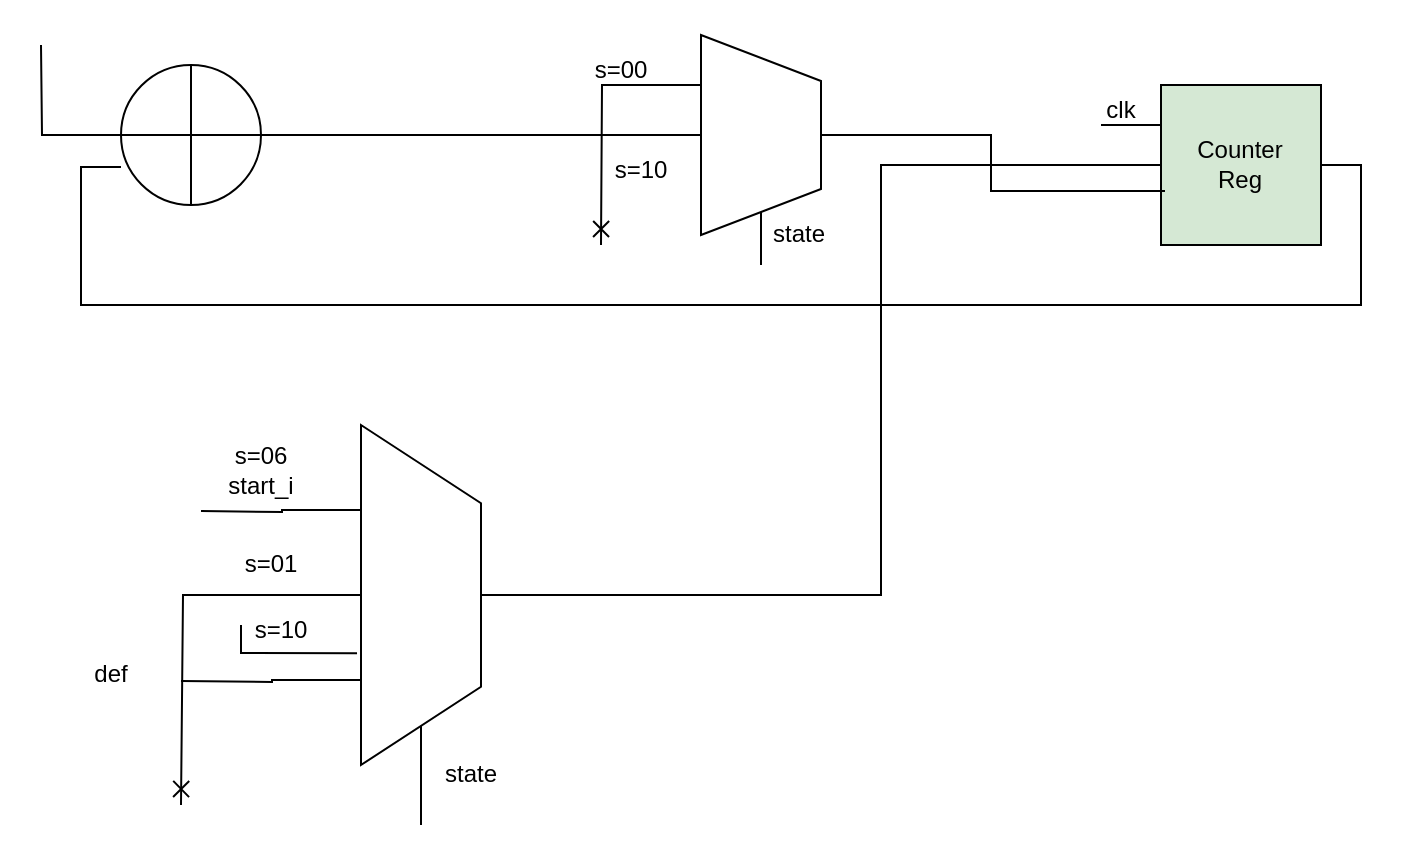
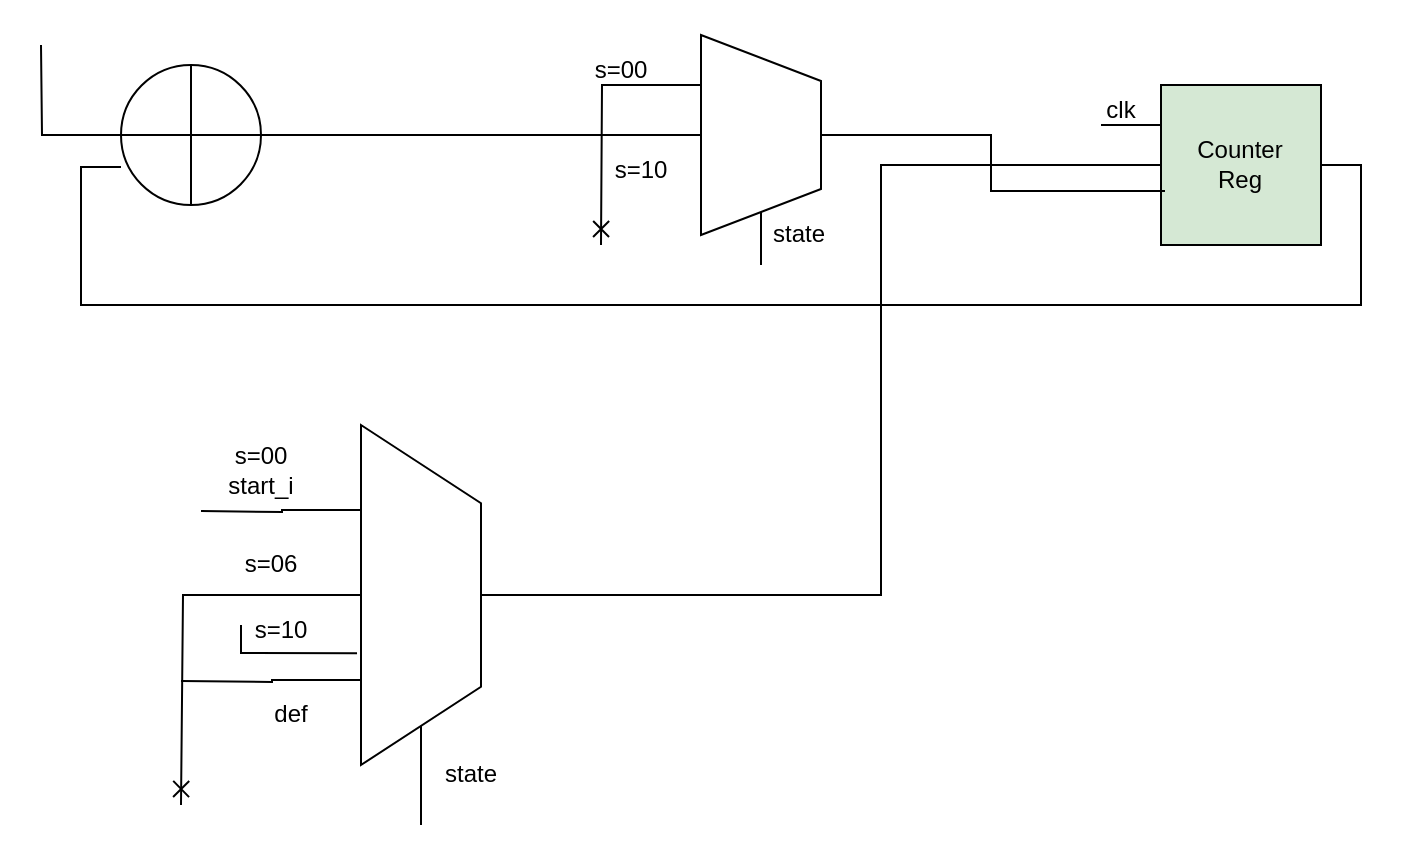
node "s=06 start_i": label "s=06 start_i" -> "s=00 start_i"
node "s=01": label "s=01" -> "s=06"
node "def": moved (111, 675) -> (291, 715)
